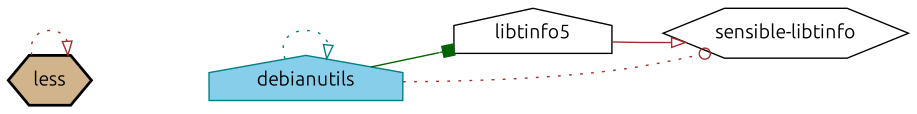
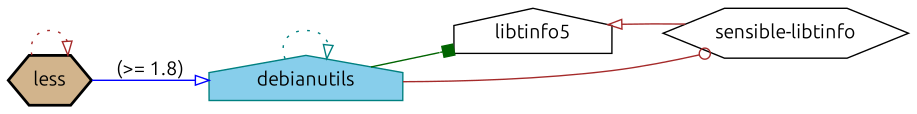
edge "libtinfo5" -> "sensible-libtinfo": reversed
edge "debianutils" -> "sensible-libtinfo": style dotted -> solid
edge "less" -> "debianutils": added, label "(>= 1.8)"
